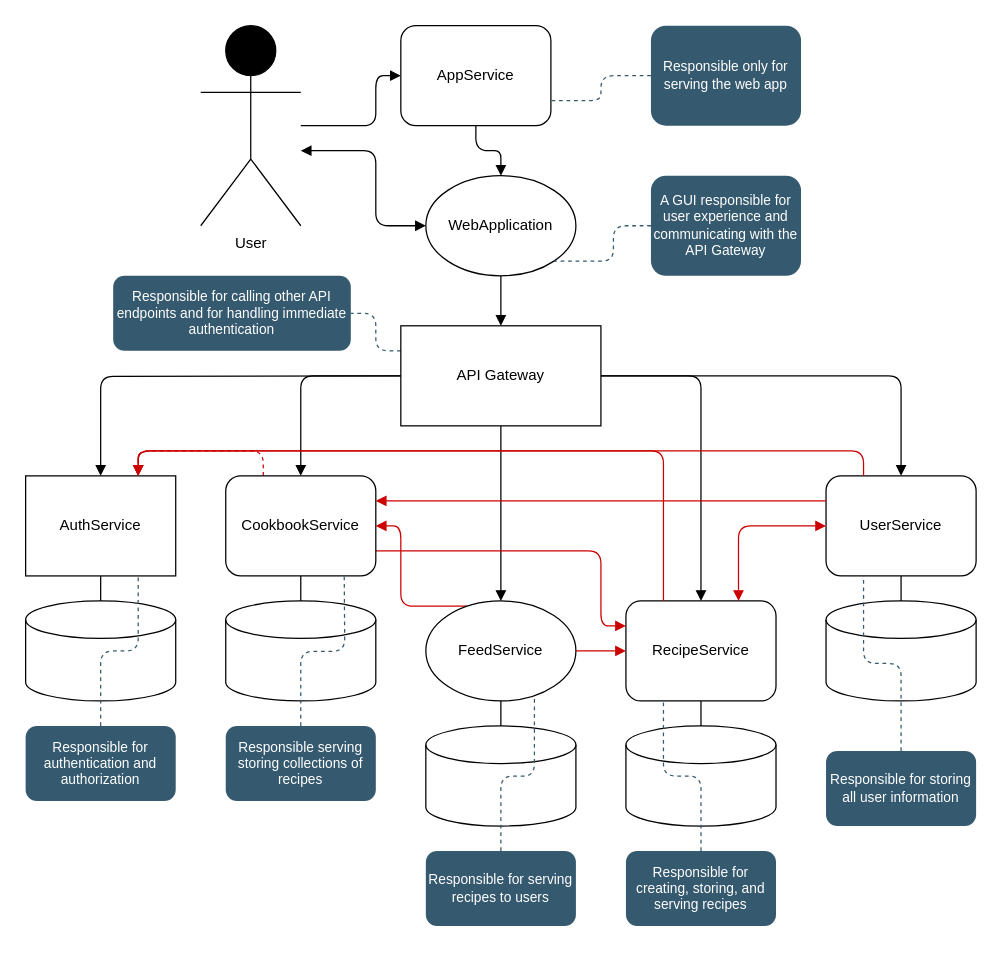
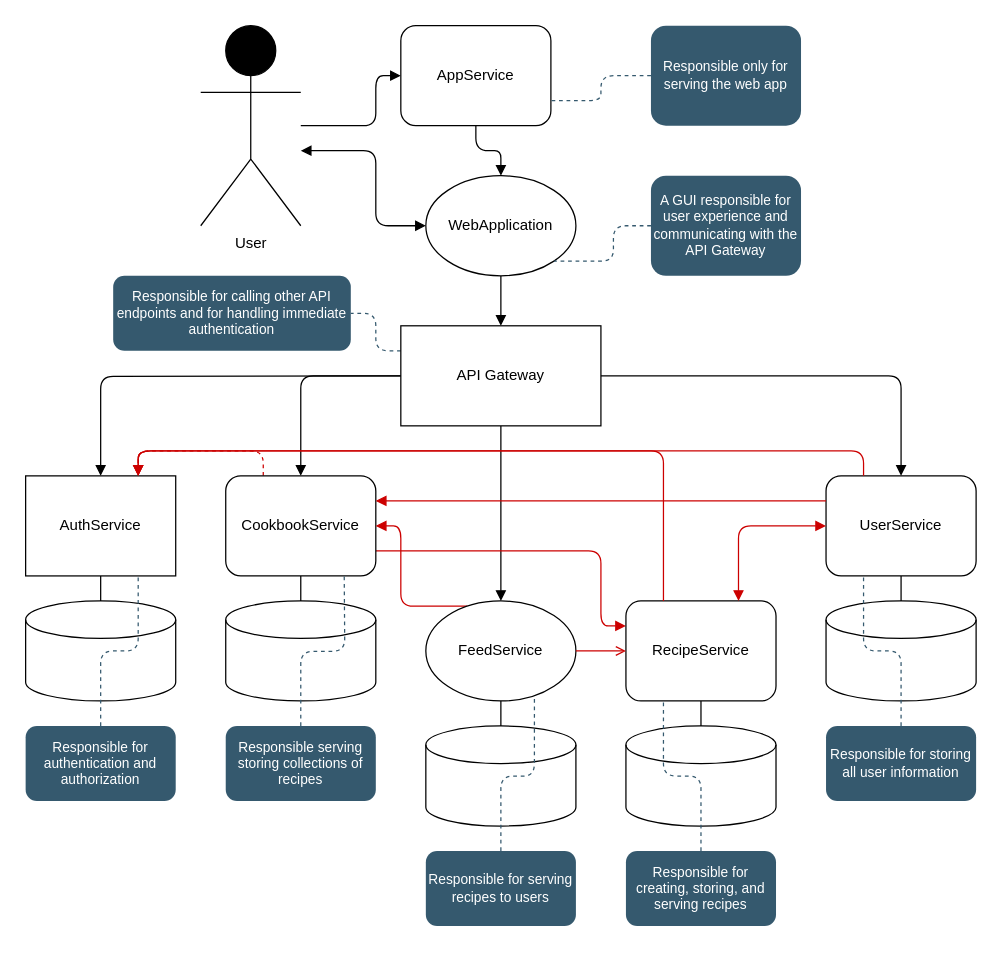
edge "API Gateway" -> "RecipeService": removed
edge "FeedService" -> "RecipeService": arrowhead block -> open
node "Responsible for storing all user information": moved (901, 788) -> (901, 763)
